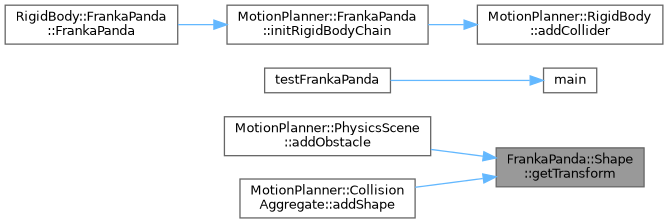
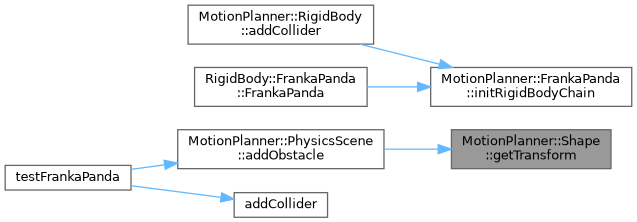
edge "MotionPlanner::FrankaPanda ::initRigidBodyChain" -> "MotionPlanner::RigidBody ::addCollider": reversed
node "main": label "main" -> "addCollider"
edge "testFrankaPanda" -> "MotionPlanner::PhysicsScene ::addObstacle": added
node "FrankaPanda::Shape ::getTransform": label "FrankaPanda::Shape ::getTransform" -> "MotionPlanner::Shape ::getTransform"
node "MotionPlanner::Collision Aggregate::addShape": removed
